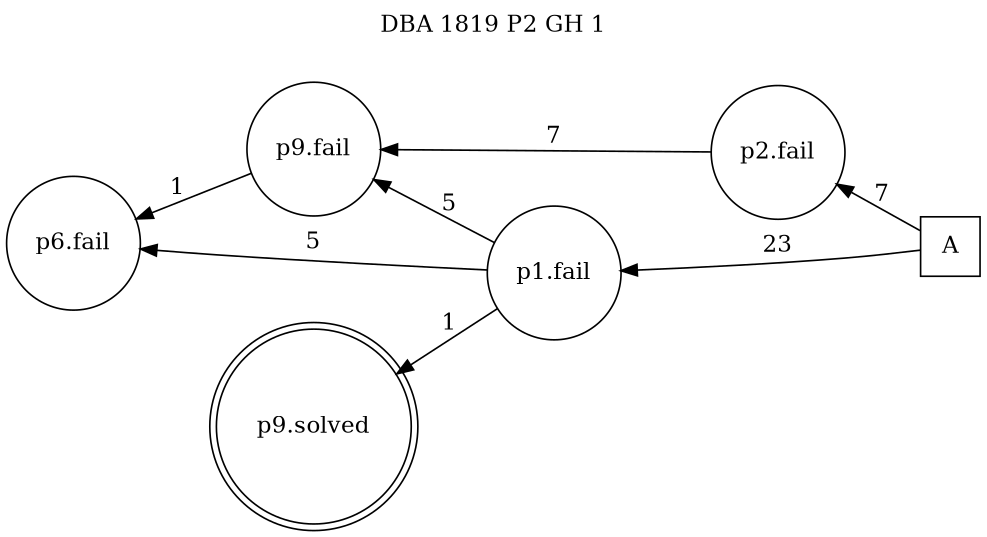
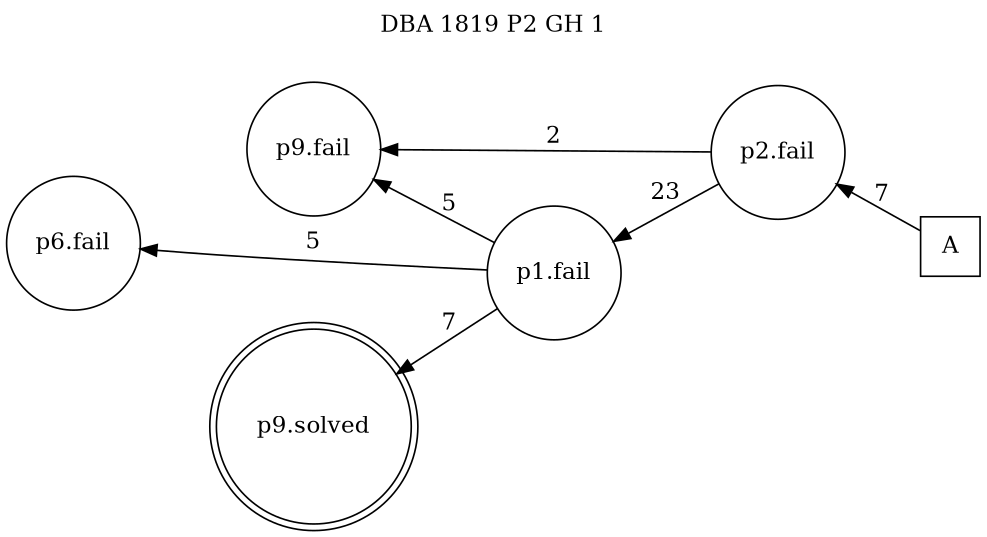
edge "p2.fail" -> "p9.fail": label "7" -> "2"
edge "p9.fail" -> "p6.fail": removed, label "1"
edge "A" -> "p1.fail": now "p2.fail" -> "p1.fail"
edge "p1.fail" -> "p9.solved": label "1" -> "7"
